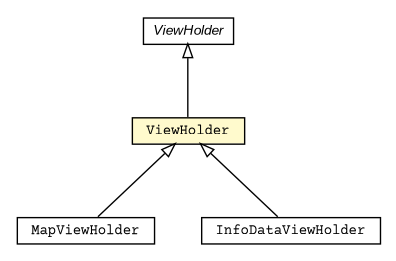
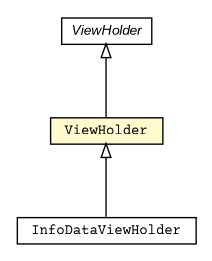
node "MapViewHolder": removed
